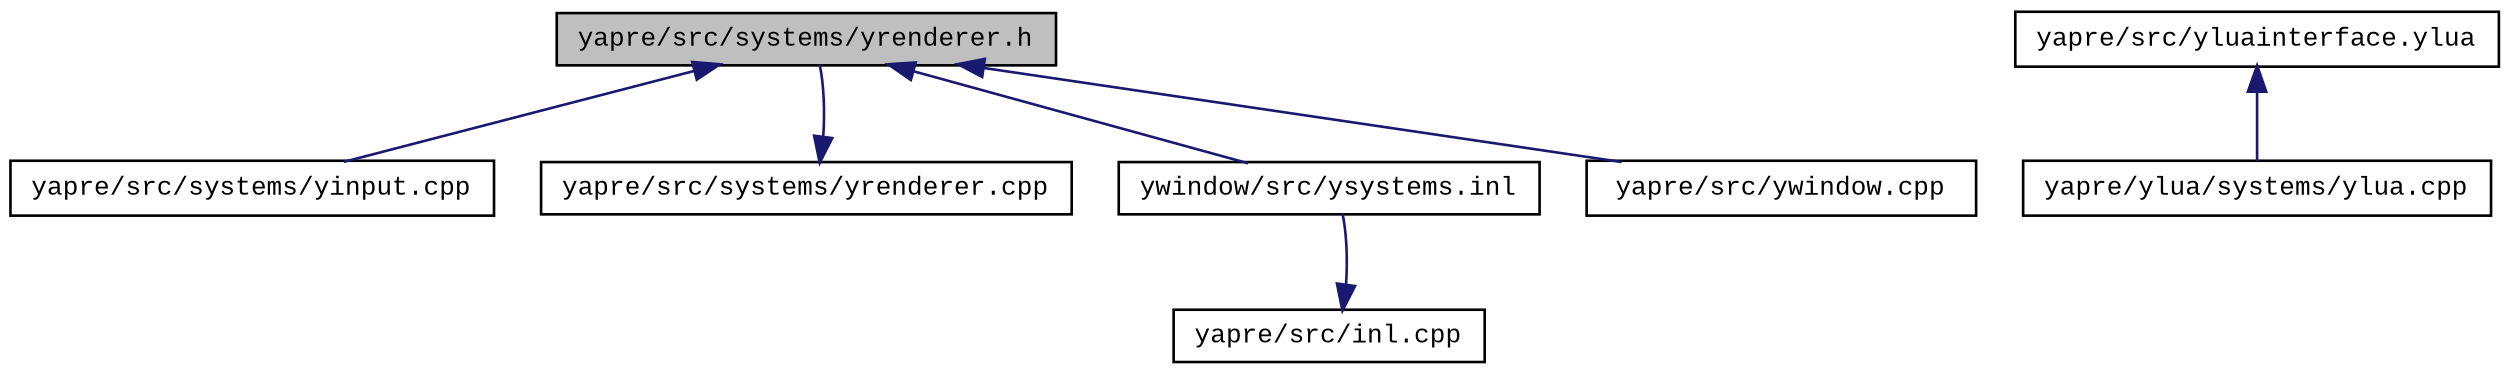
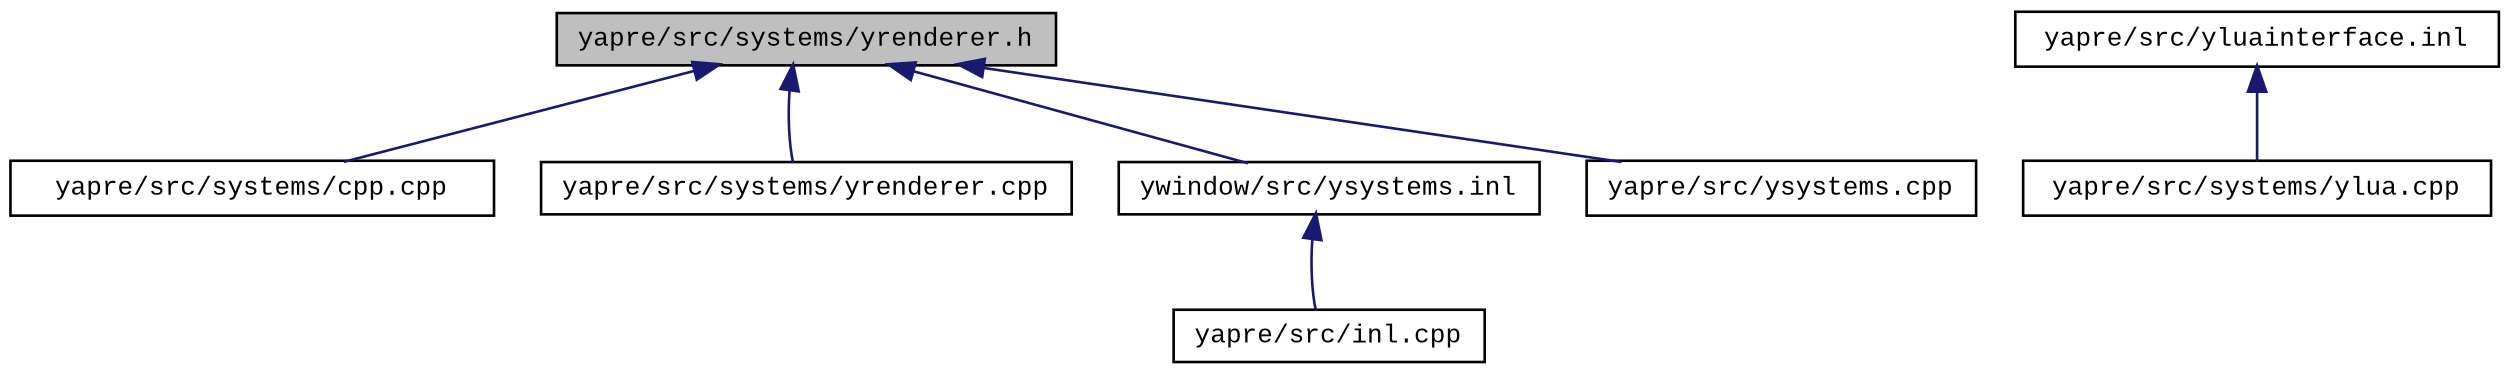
node "yapre/src/yluainterface.ylua": label "yapre/src/yluainterface.ylua" -> "yapre/src/yluainterface.inl"
edge "yapre/src/systems/yrenderer.h" -> "yapre/src/systems/yrenderer.cpp": reversed
node "yapre/src/systems/yinput.cpp": label "yapre/src/systems/yinput.cpp" -> "yapre/src/systems/cpp.cpp"
node "yapre/src/ywindow.cpp": label "yapre/src/ywindow.cpp" -> "yapre/src/ysystems.cpp"
node "yapre/ylua/systems/ylua.cpp": label "yapre/ylua/systems/ylua.cpp" -> "yapre/src/systems/ylua.cpp"
edge "ywindow/src/ysystems.inl" -> "yapre/src/inl.cpp": reversed
